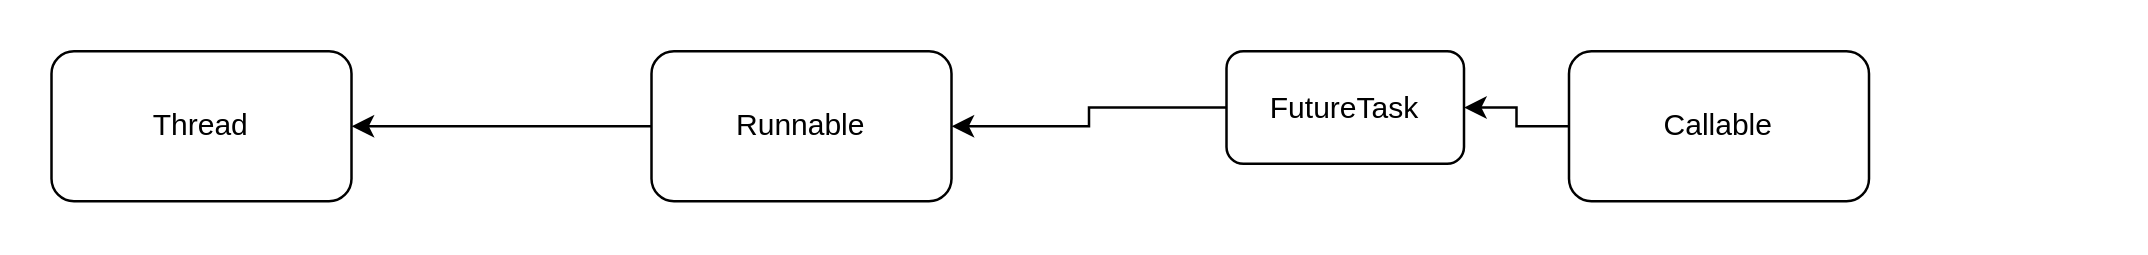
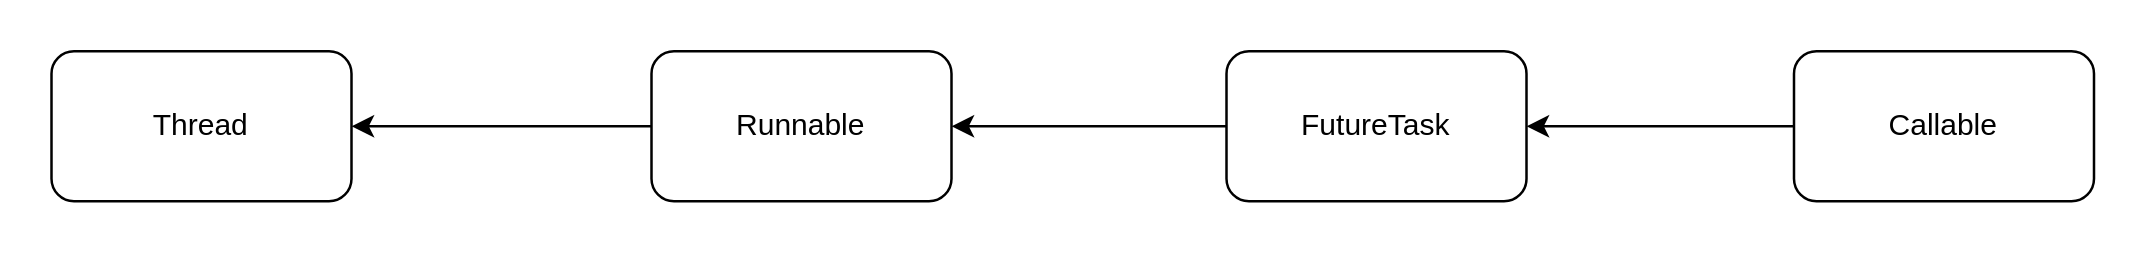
node "FutureTask": size 238x113 -> 300x150
node "Callable": moved (1719, 126) -> (1944, 126)
